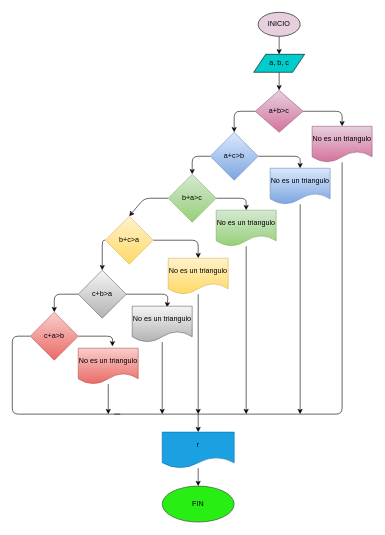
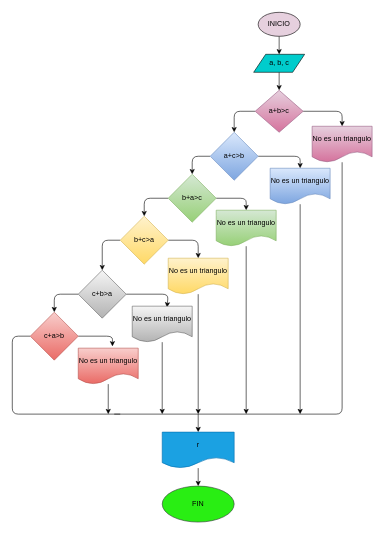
node "b+c>a": moved (129, 240) -> (144, 240)
